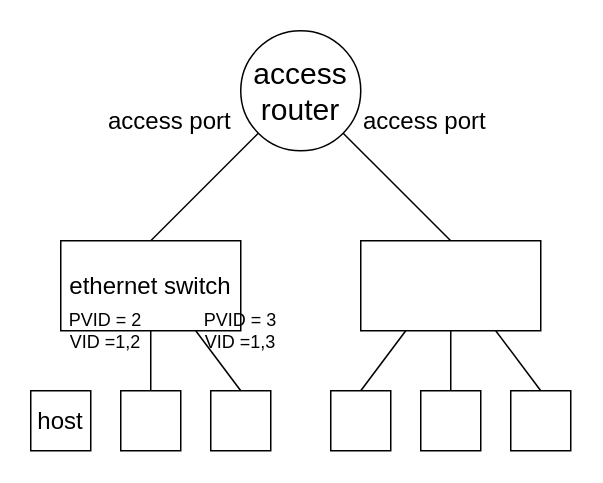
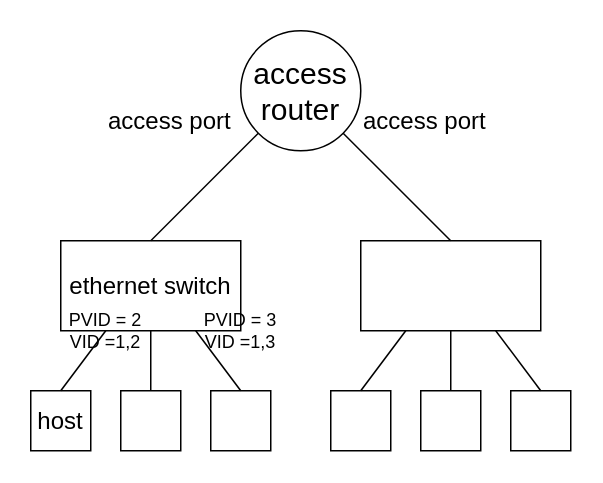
edge "ethernet switch" -- "host": added
